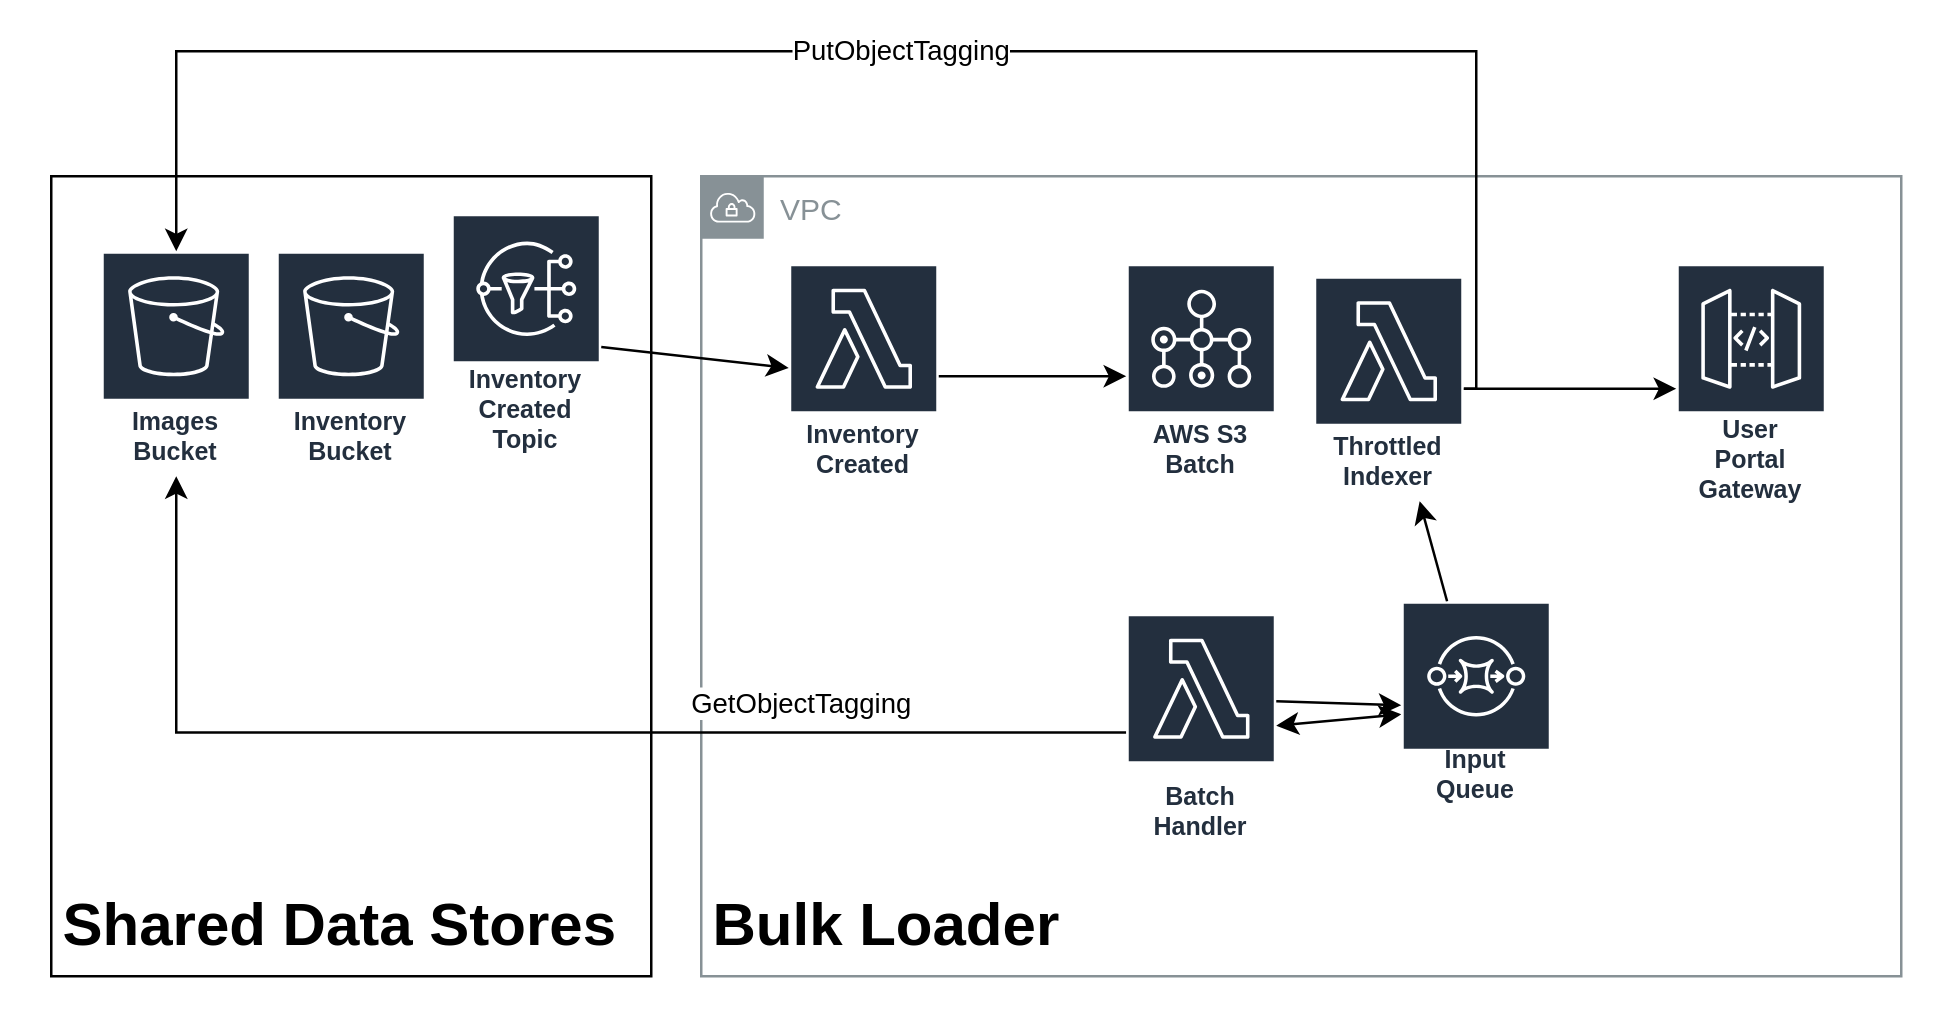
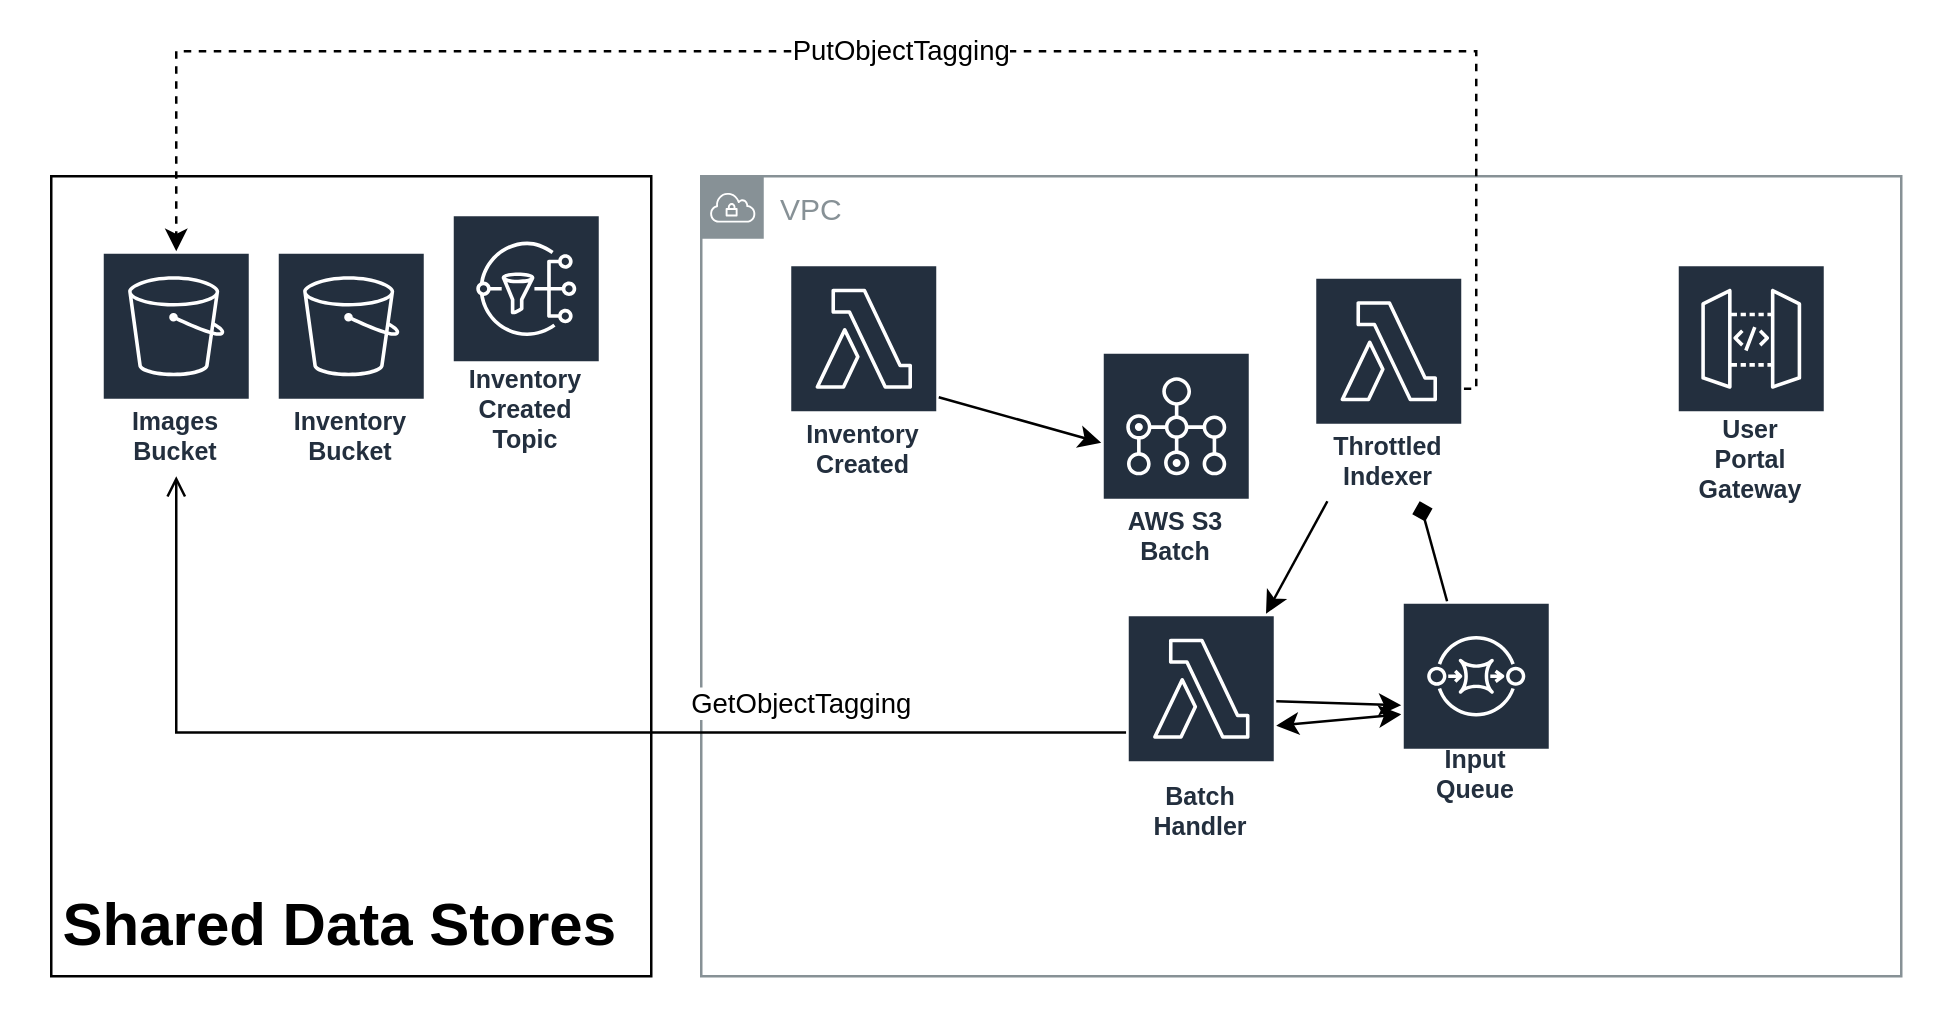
edge "Throttled Indexer" -> "Images Bucket": style solid -> dashed
edge "Inventory Created Topic" -> "Inventory Created": removed
node "AWS S3 Batch": moved (1201, 376) -> (1176, 464)
edge "Throttled Indexer" -> "User Portal Gateway": now "Throttled Indexer" -> "Batch Handler"
edge "Batch Handler" -> "Images Bucket": arrowhead classic -> open
edge "Input Queue" -> "Throttled Indexer": arrowhead classic -> diamond
node "Bulk Loader": removed
